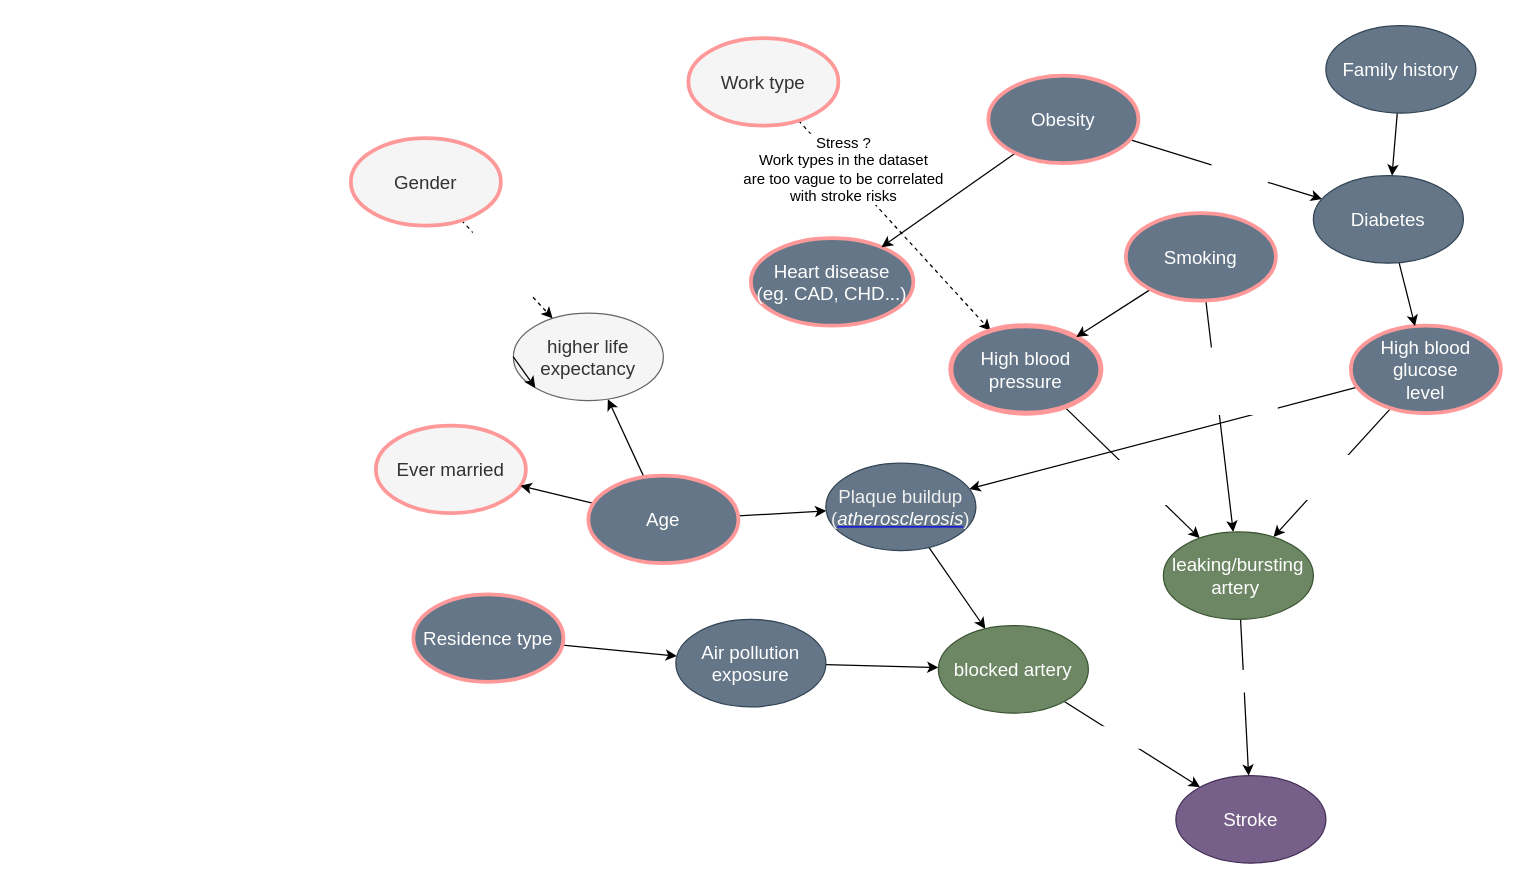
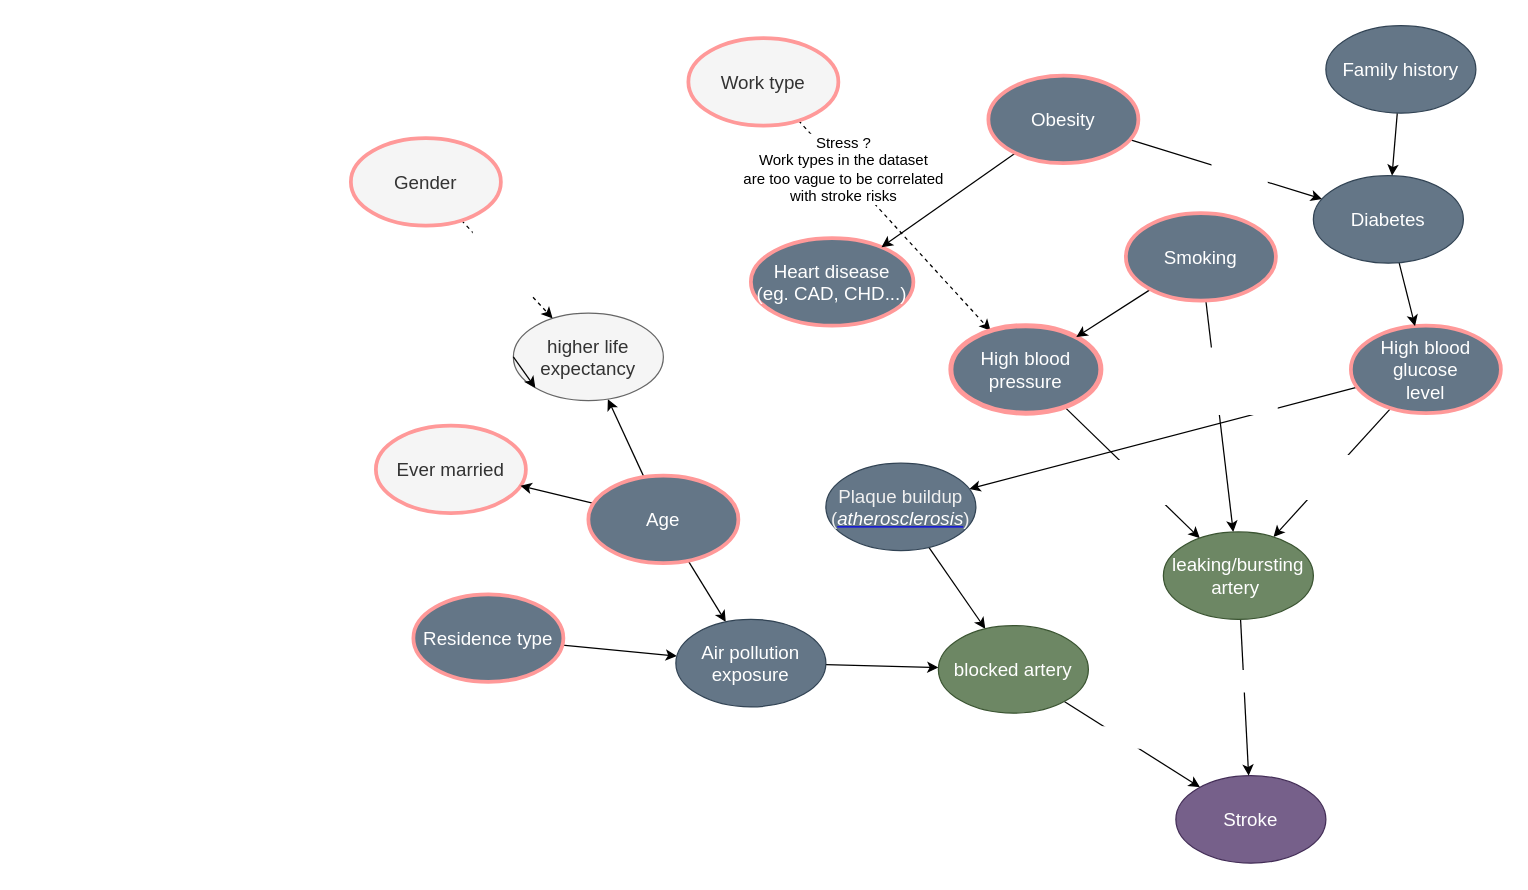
edge "Age" -> "Plaque buildup(atherosclerosis)": now "Age" -> "Air pollution exposure"
